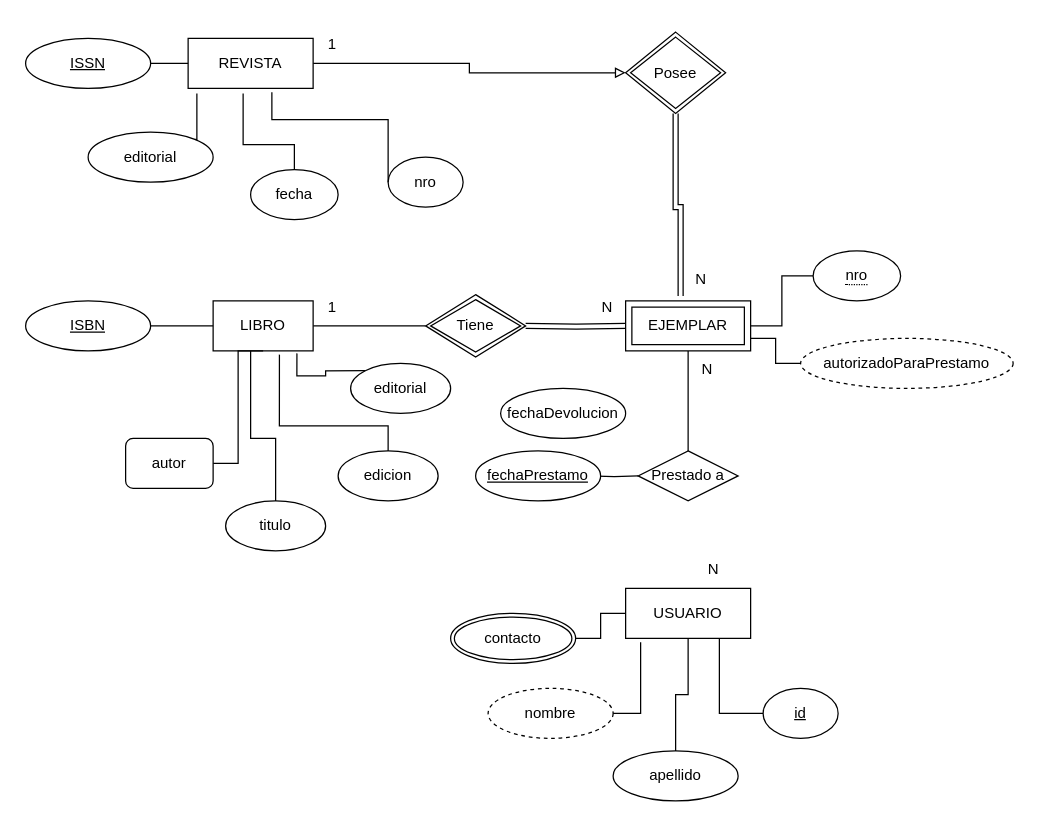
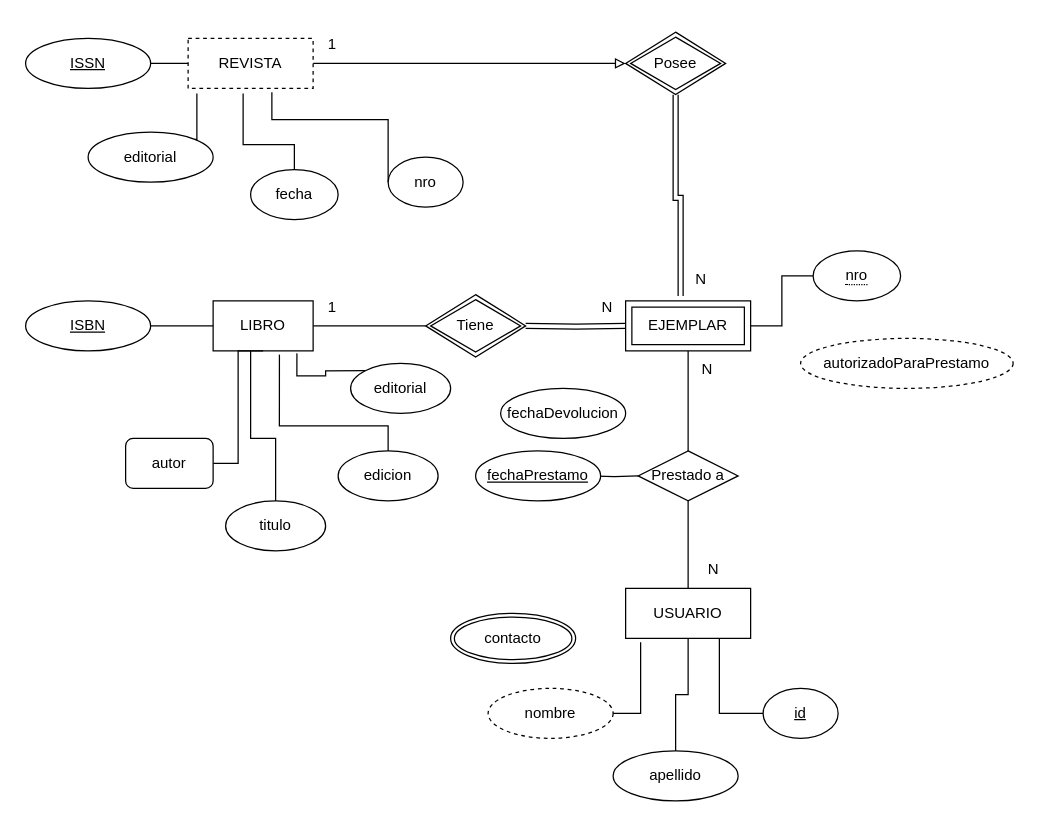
node "REVISTA": style solid -> dashed
node "Posee": size 100x81 -> 100x63
edge "EJEMPLAR" -- "autorizadoParaPrestamo": removed
edge "Prestado a" -- "USUARIO": added
edge "USUARIO" -- "contacto": removed
